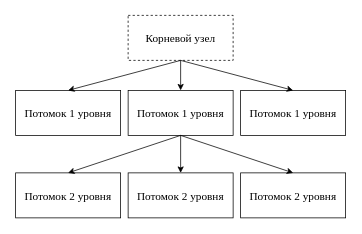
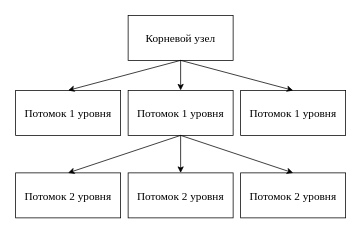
node "Корневой узел": style dashed -> solid
